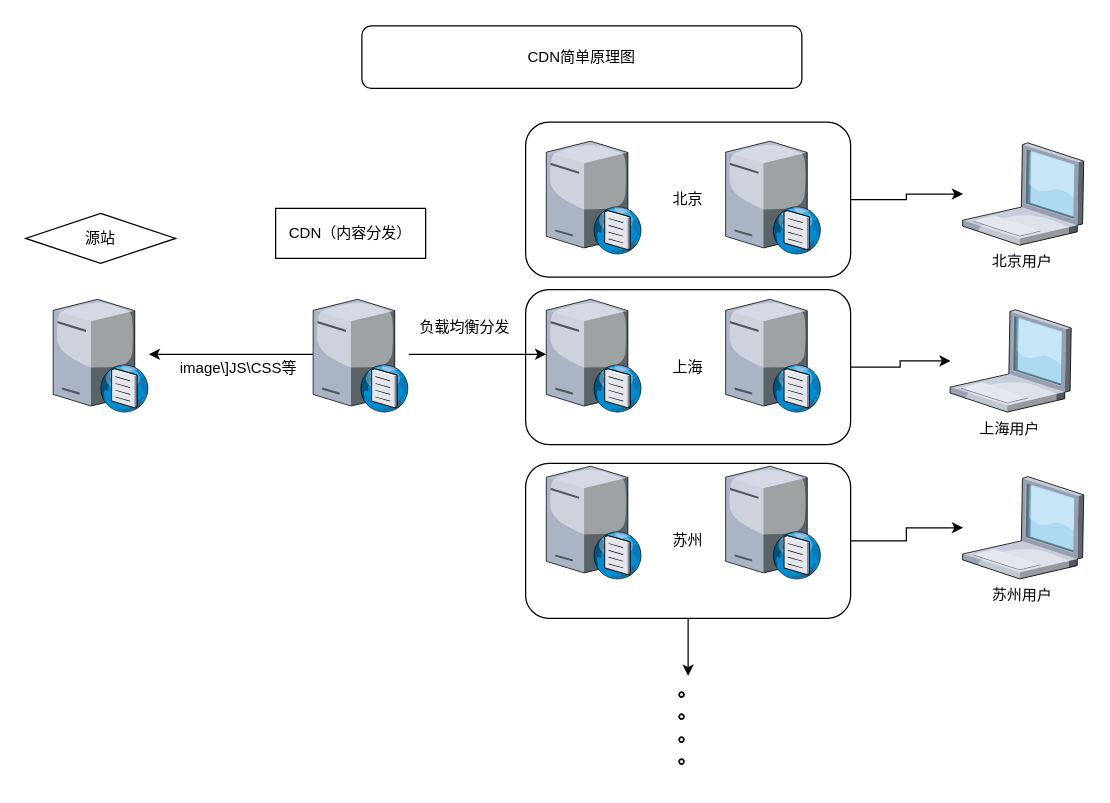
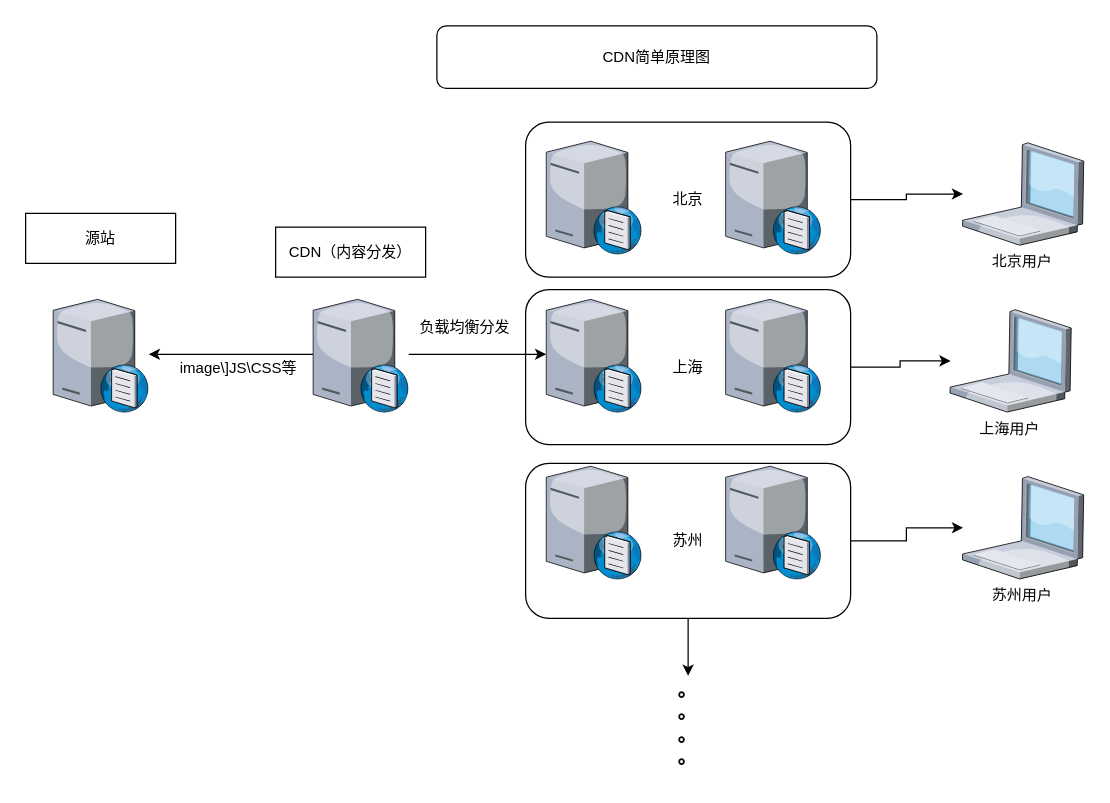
node "CDN简单原理图": moved (582, 57) -> (657, 57)
node "CDN（内容分发）": moved (351, 233) -> (351, 252)
node "源站": shape diamond -> rectangle
